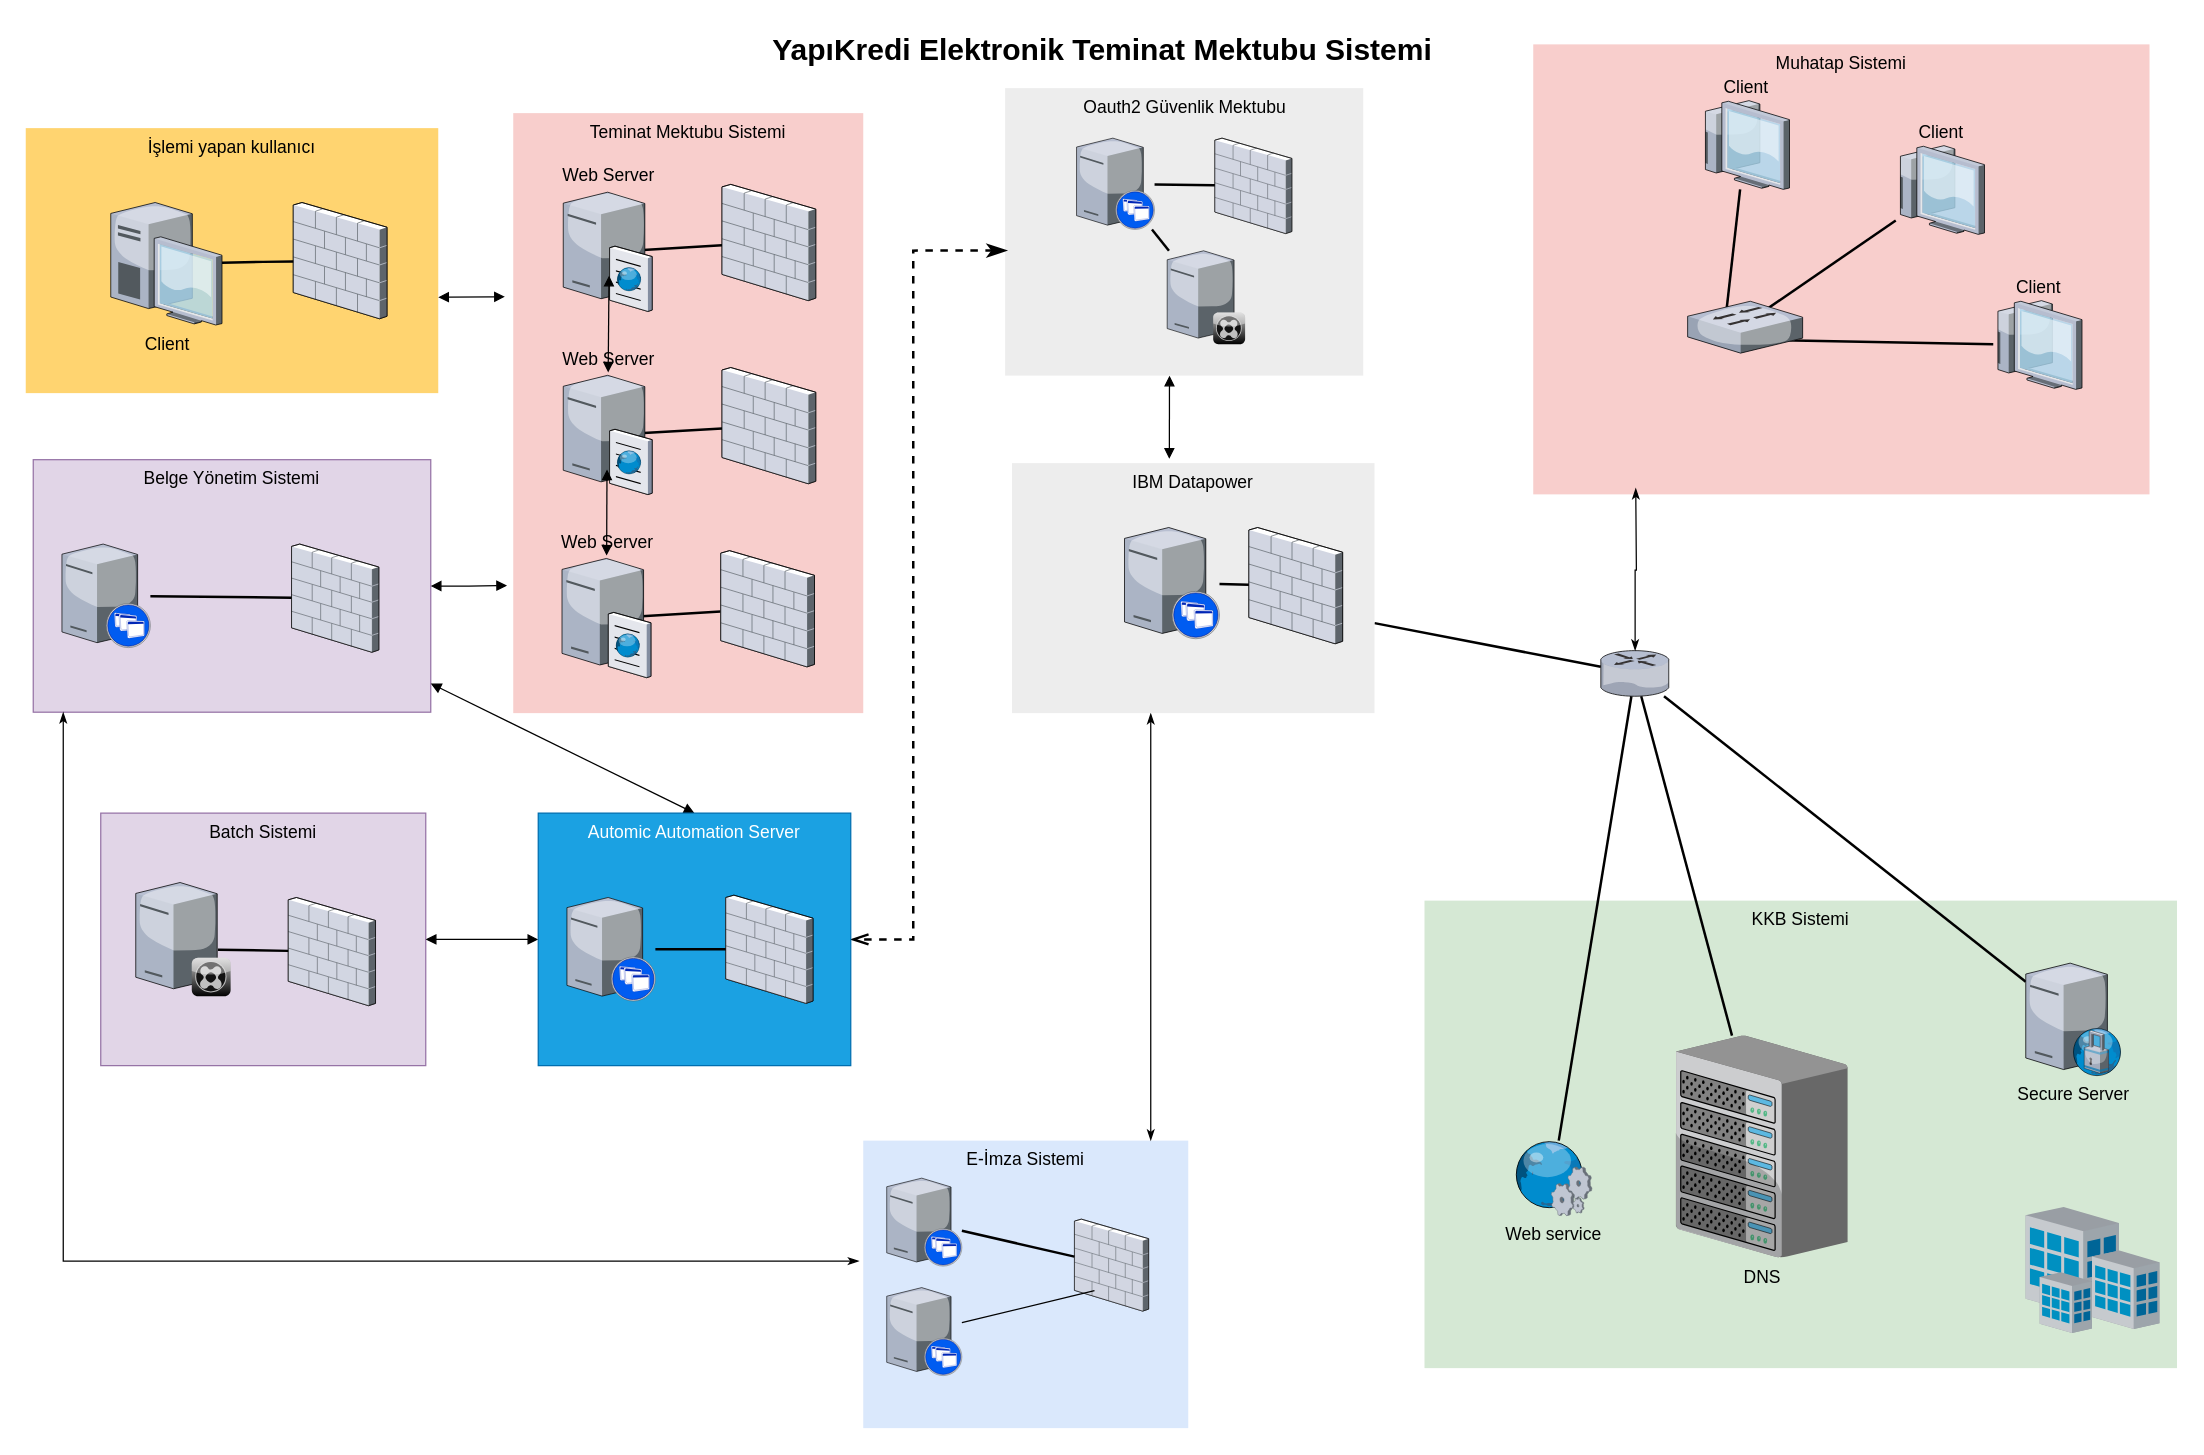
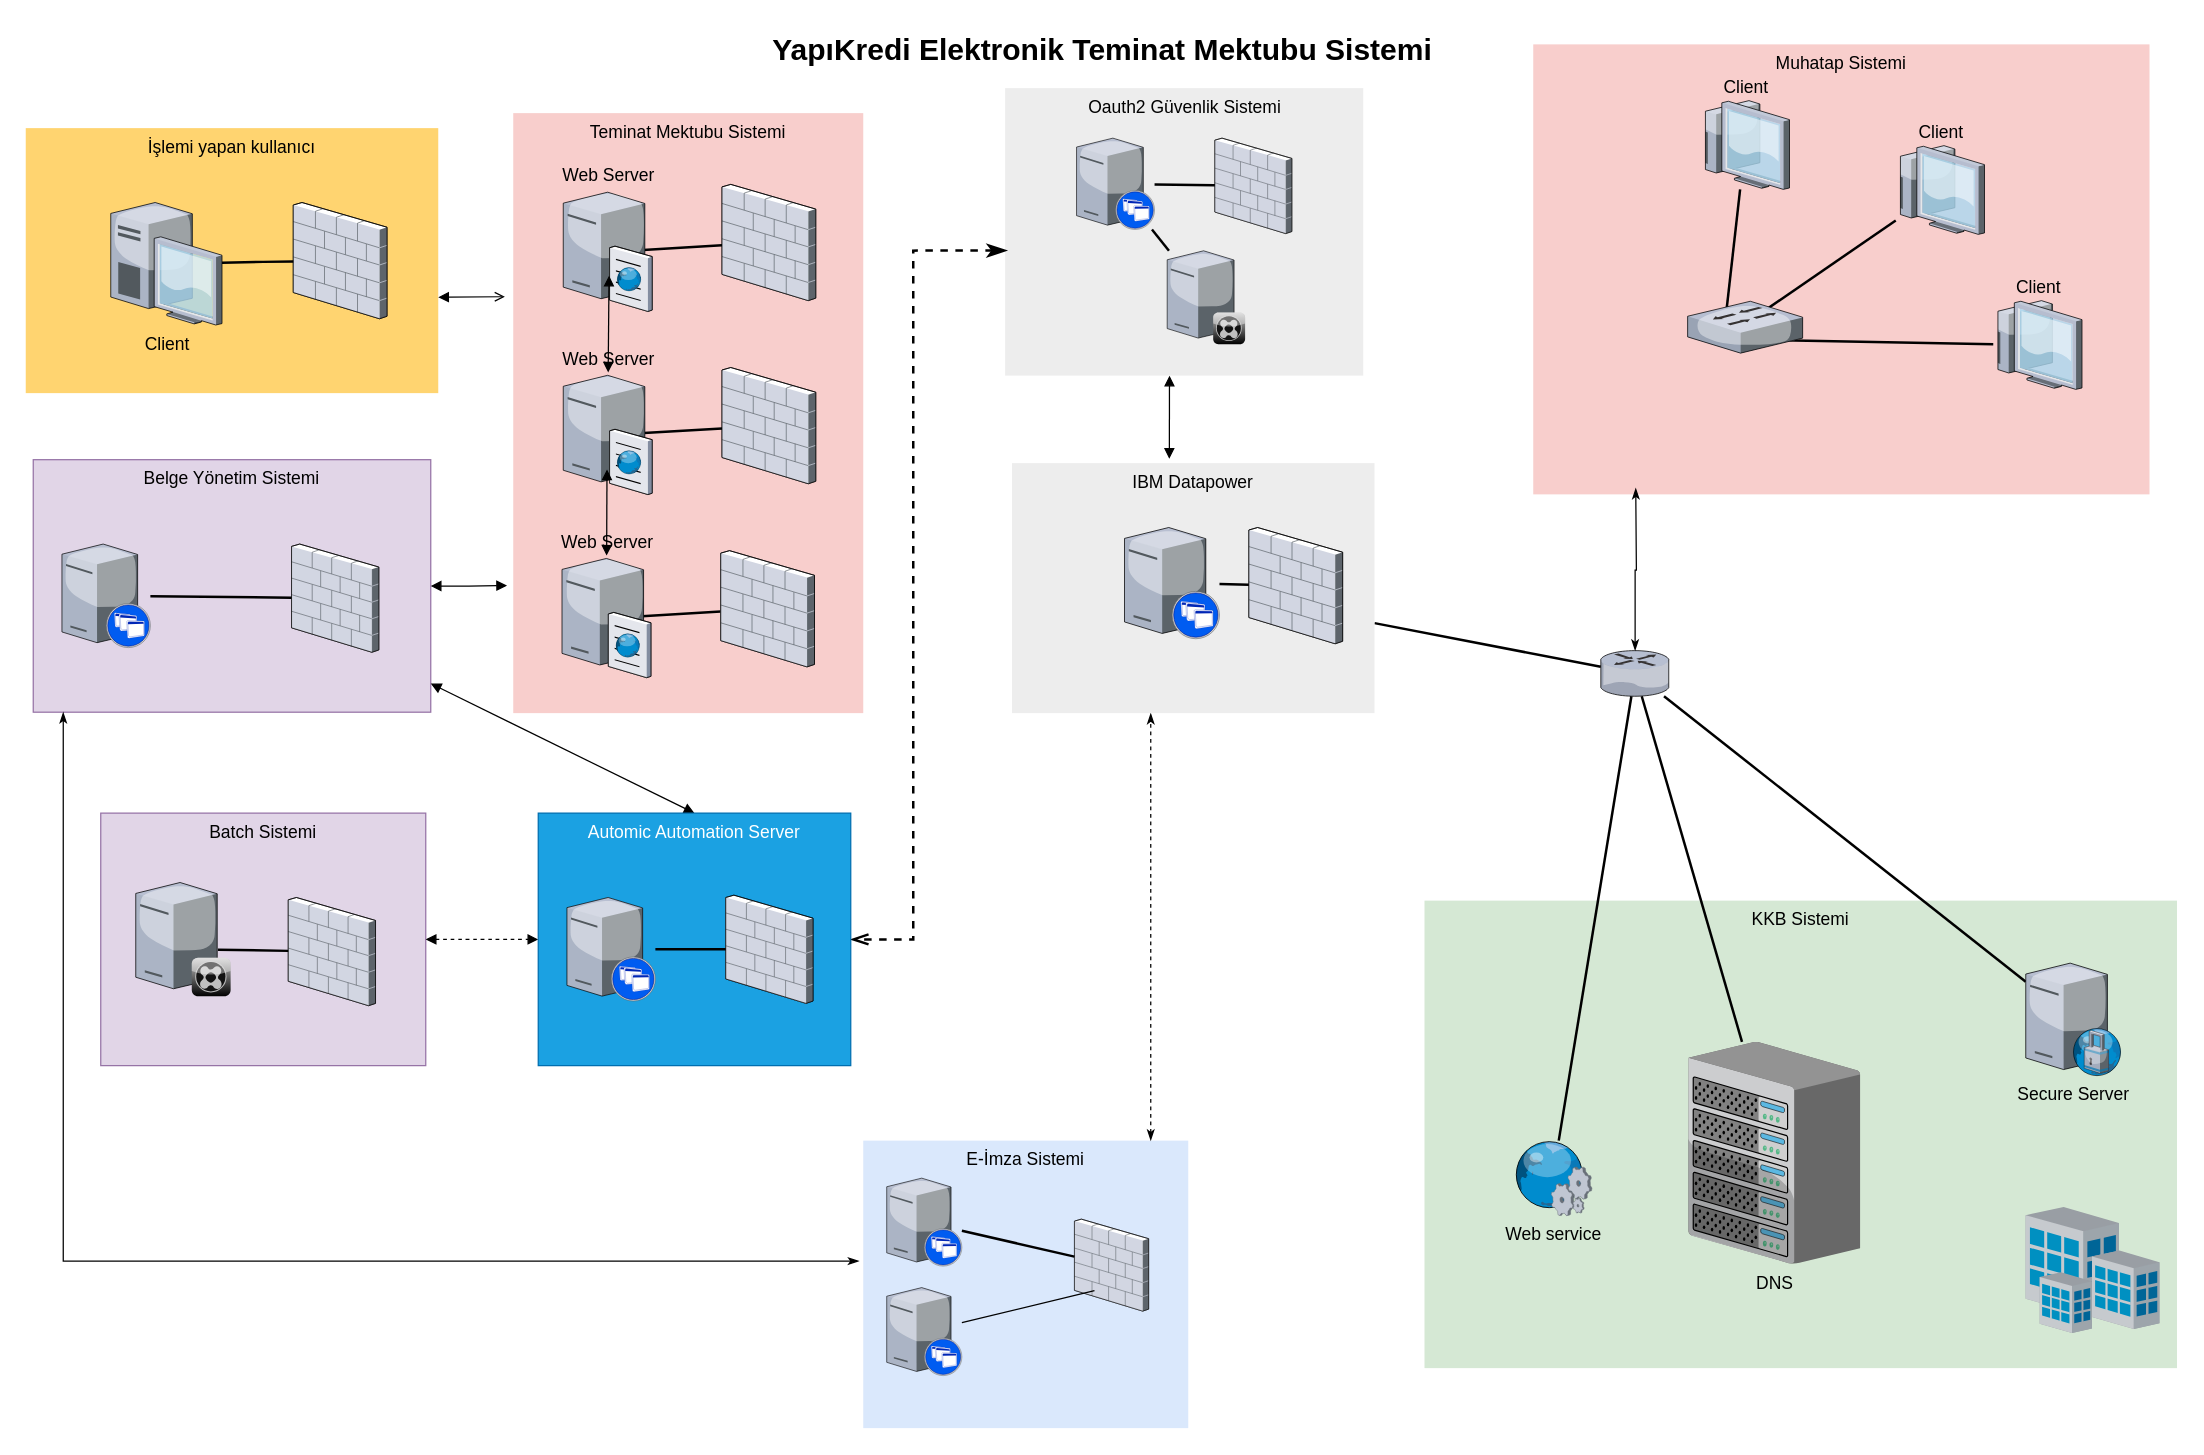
node "Oauth2 Güvenlik Mektubu": label "Oauth2 Güvenlik Mektubu" -> "Oauth2 Güvenlik Sistemi"
edge "İşlemi yapan kullanıcı" -- "Teminat Mektubu Sistemi": arrowhead block -> open
edge "IBM Datapower" -- "E-İmza Sistemi": style solid -> dashed
edge "Batch Sistemi" -- "Automic Automation Server": style solid -> dashed
node "DNS": moved (1762, 1147) -> (1774, 1153)
